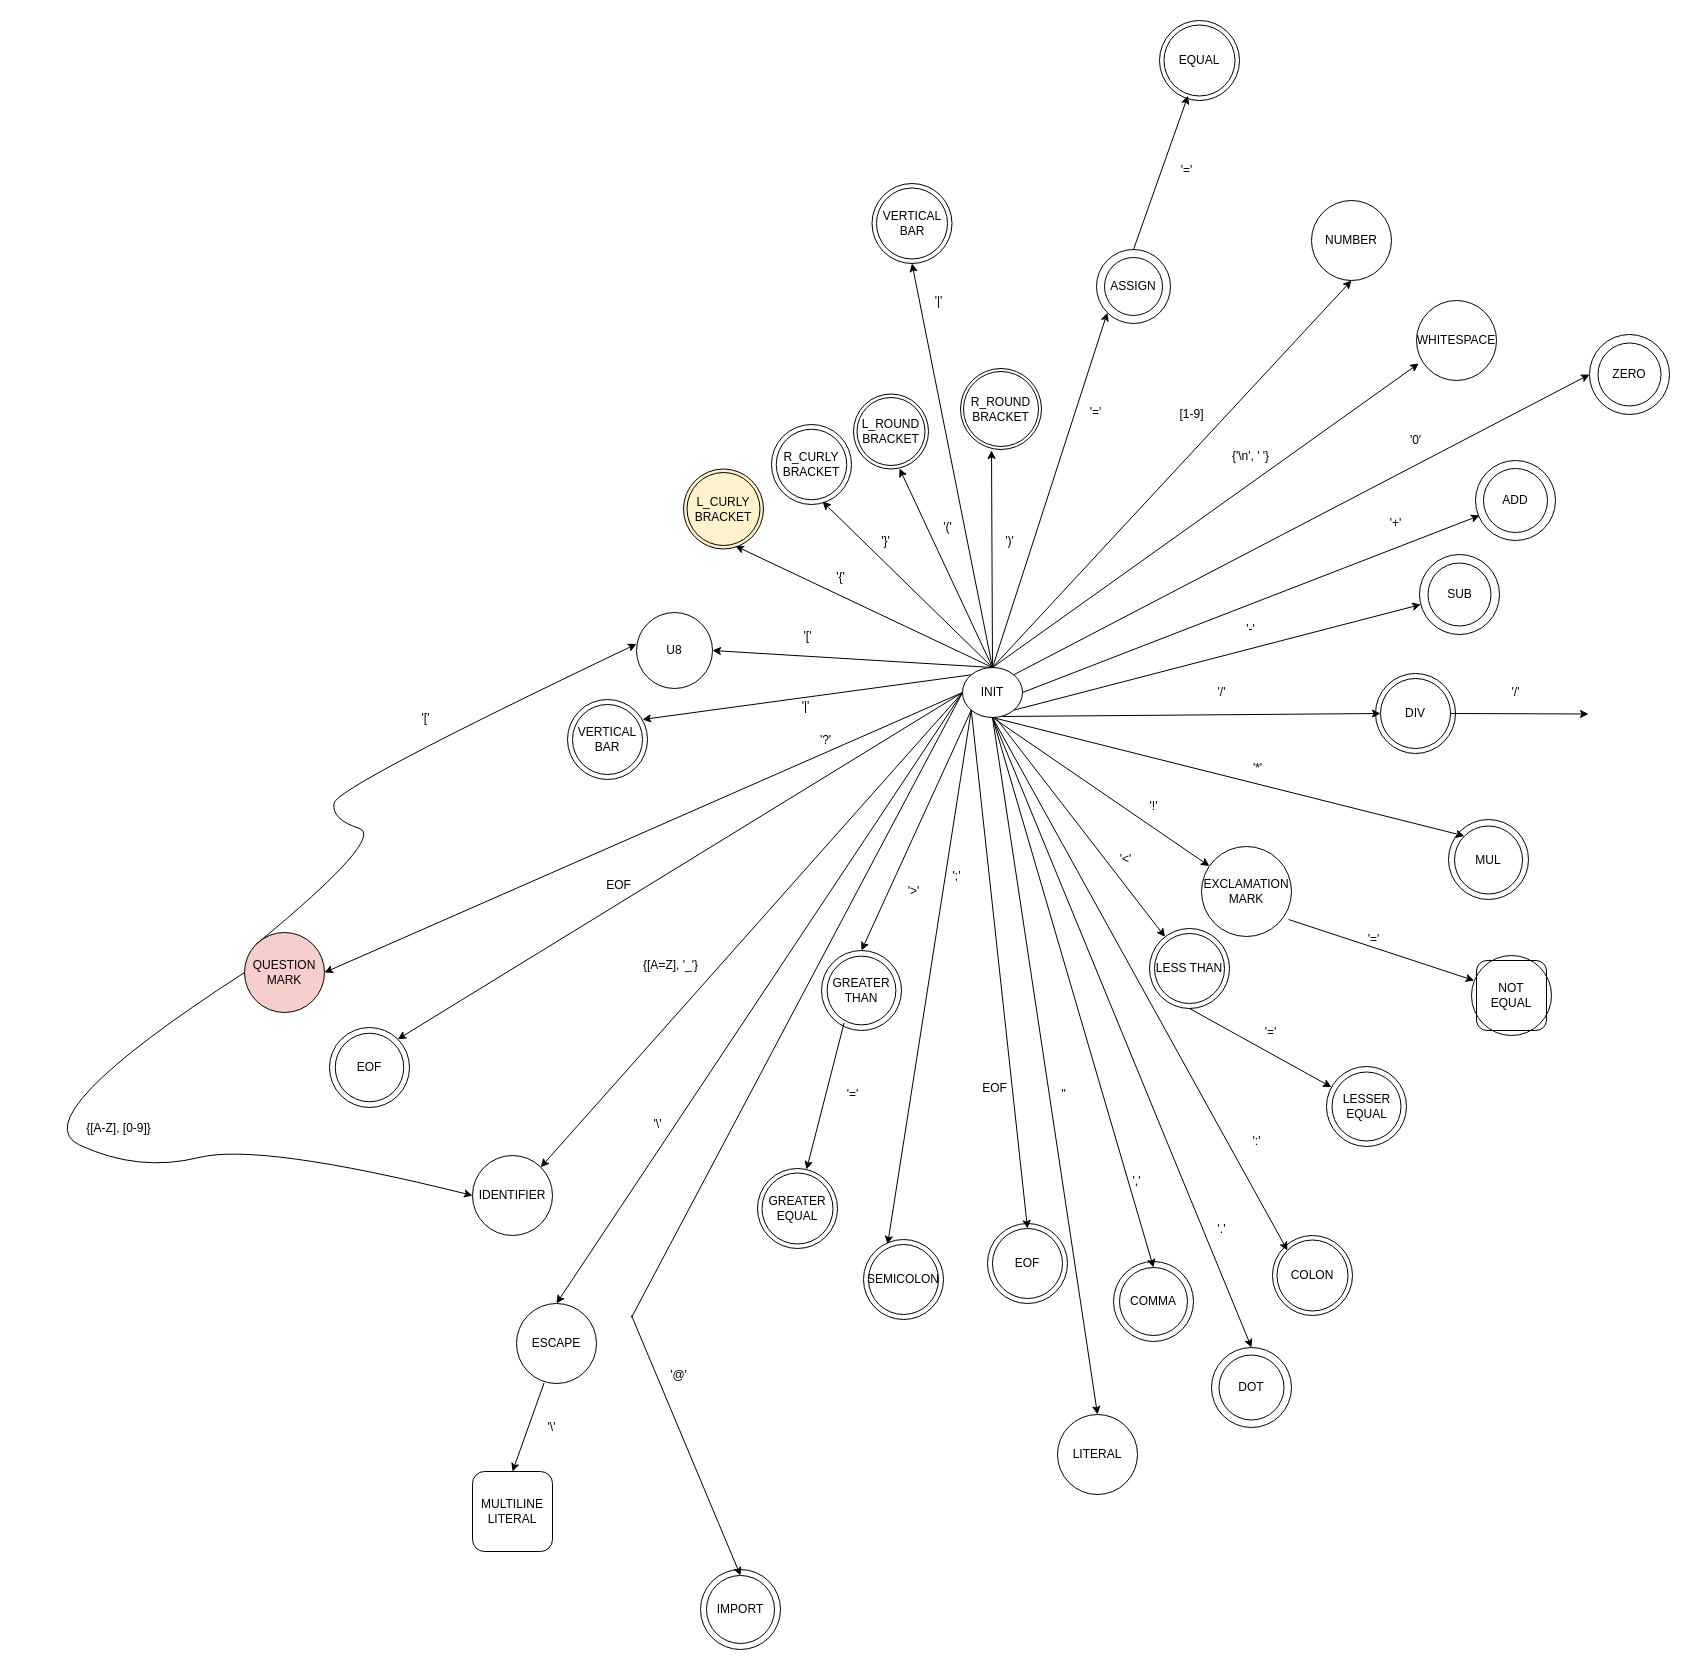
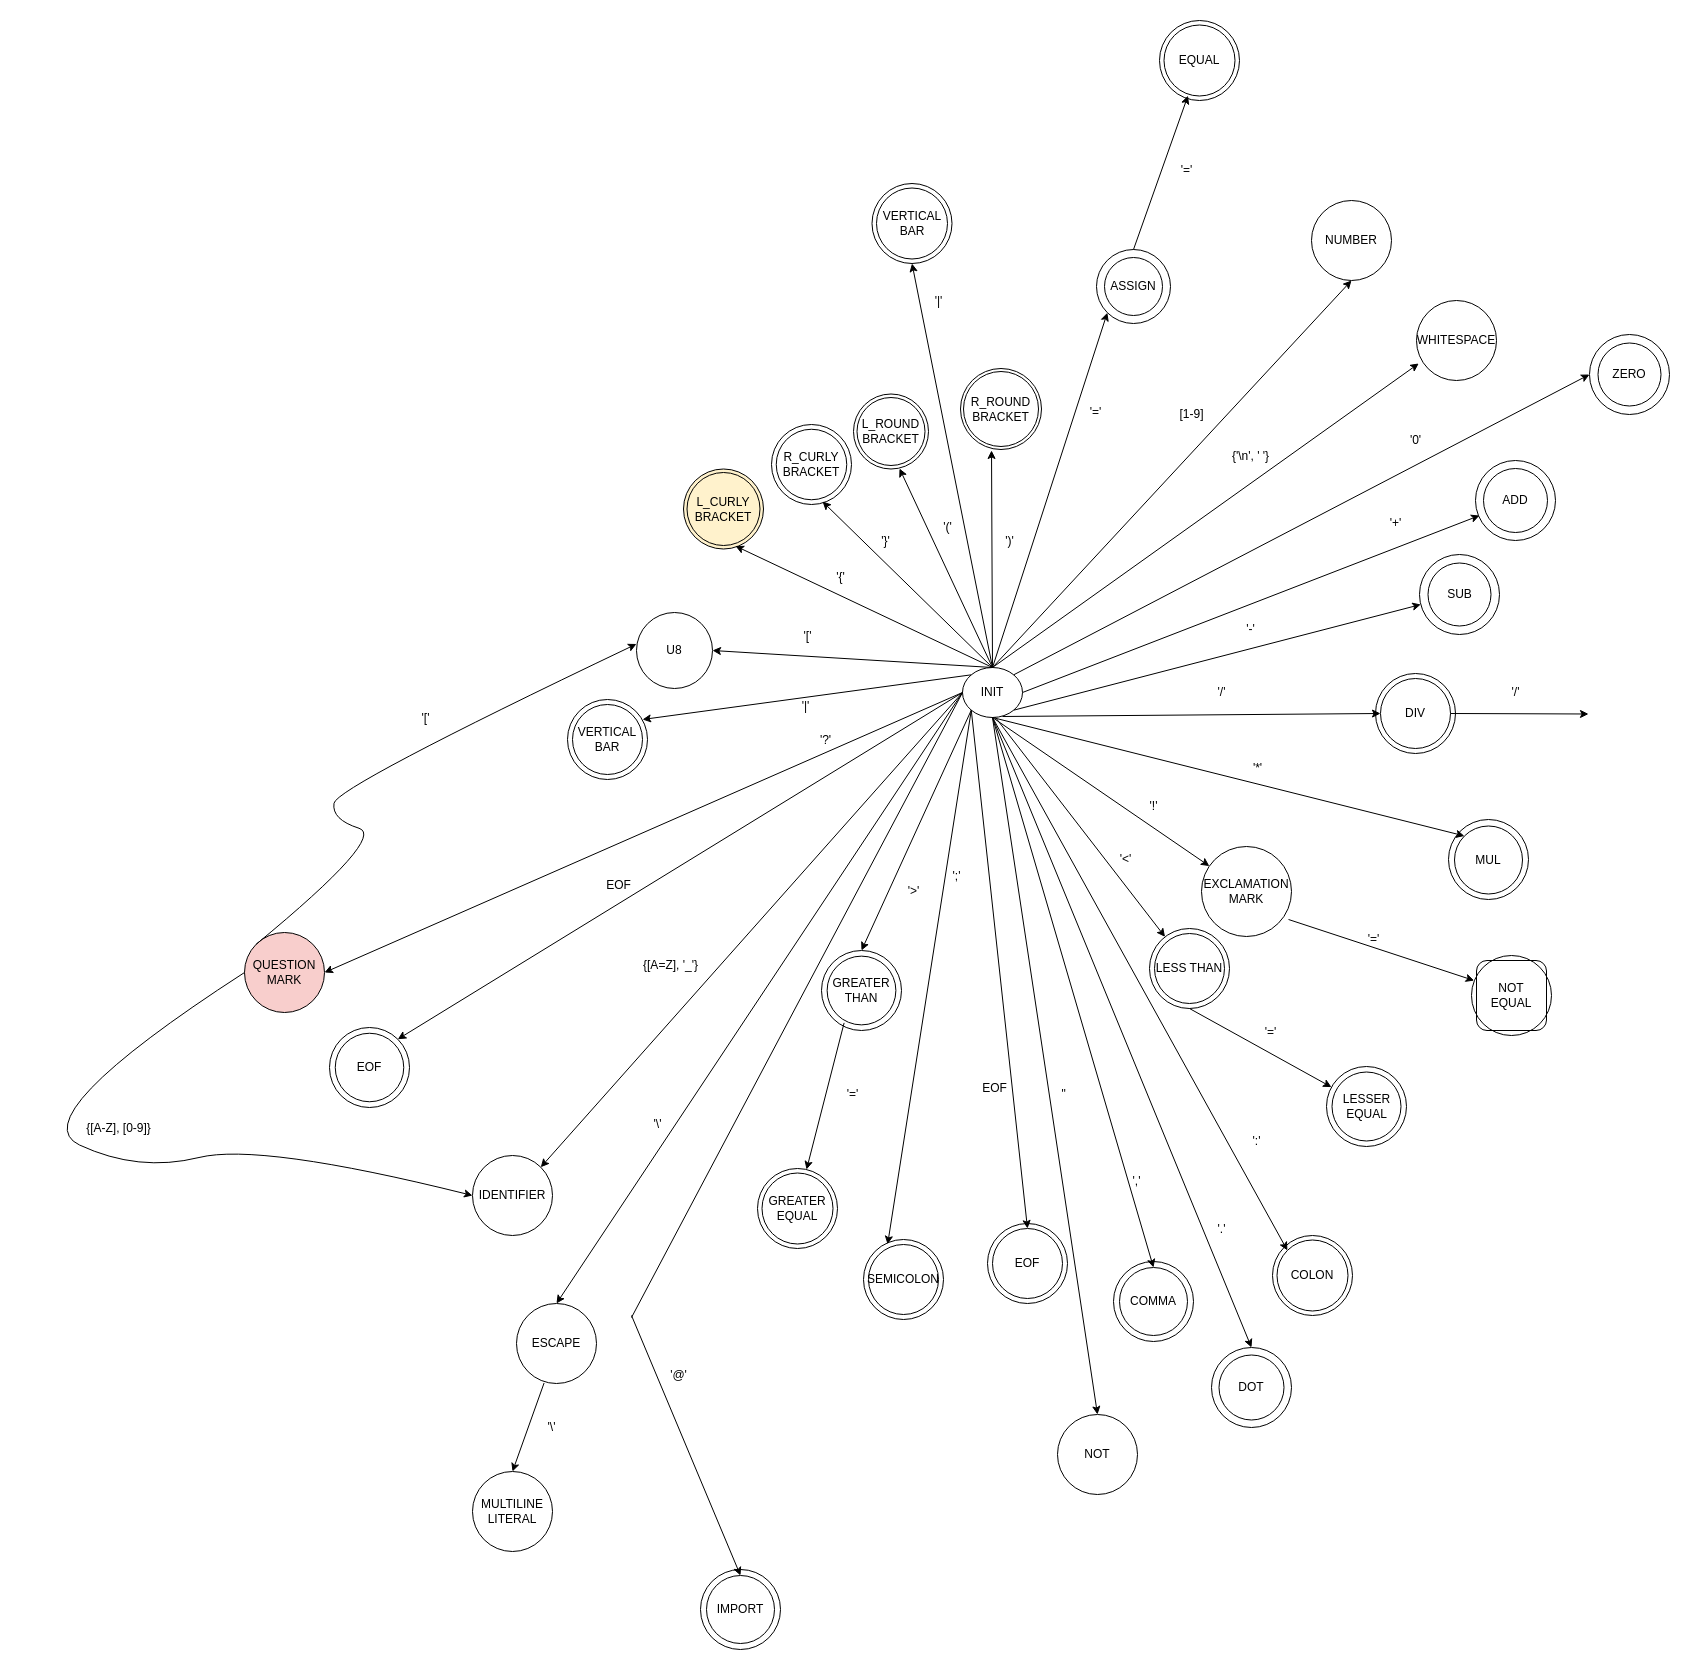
node "LITERAL": label "LITERAL" -> "NOT"
node "MULTILINE LITERAL": shape rounded rectangle -> ellipse
